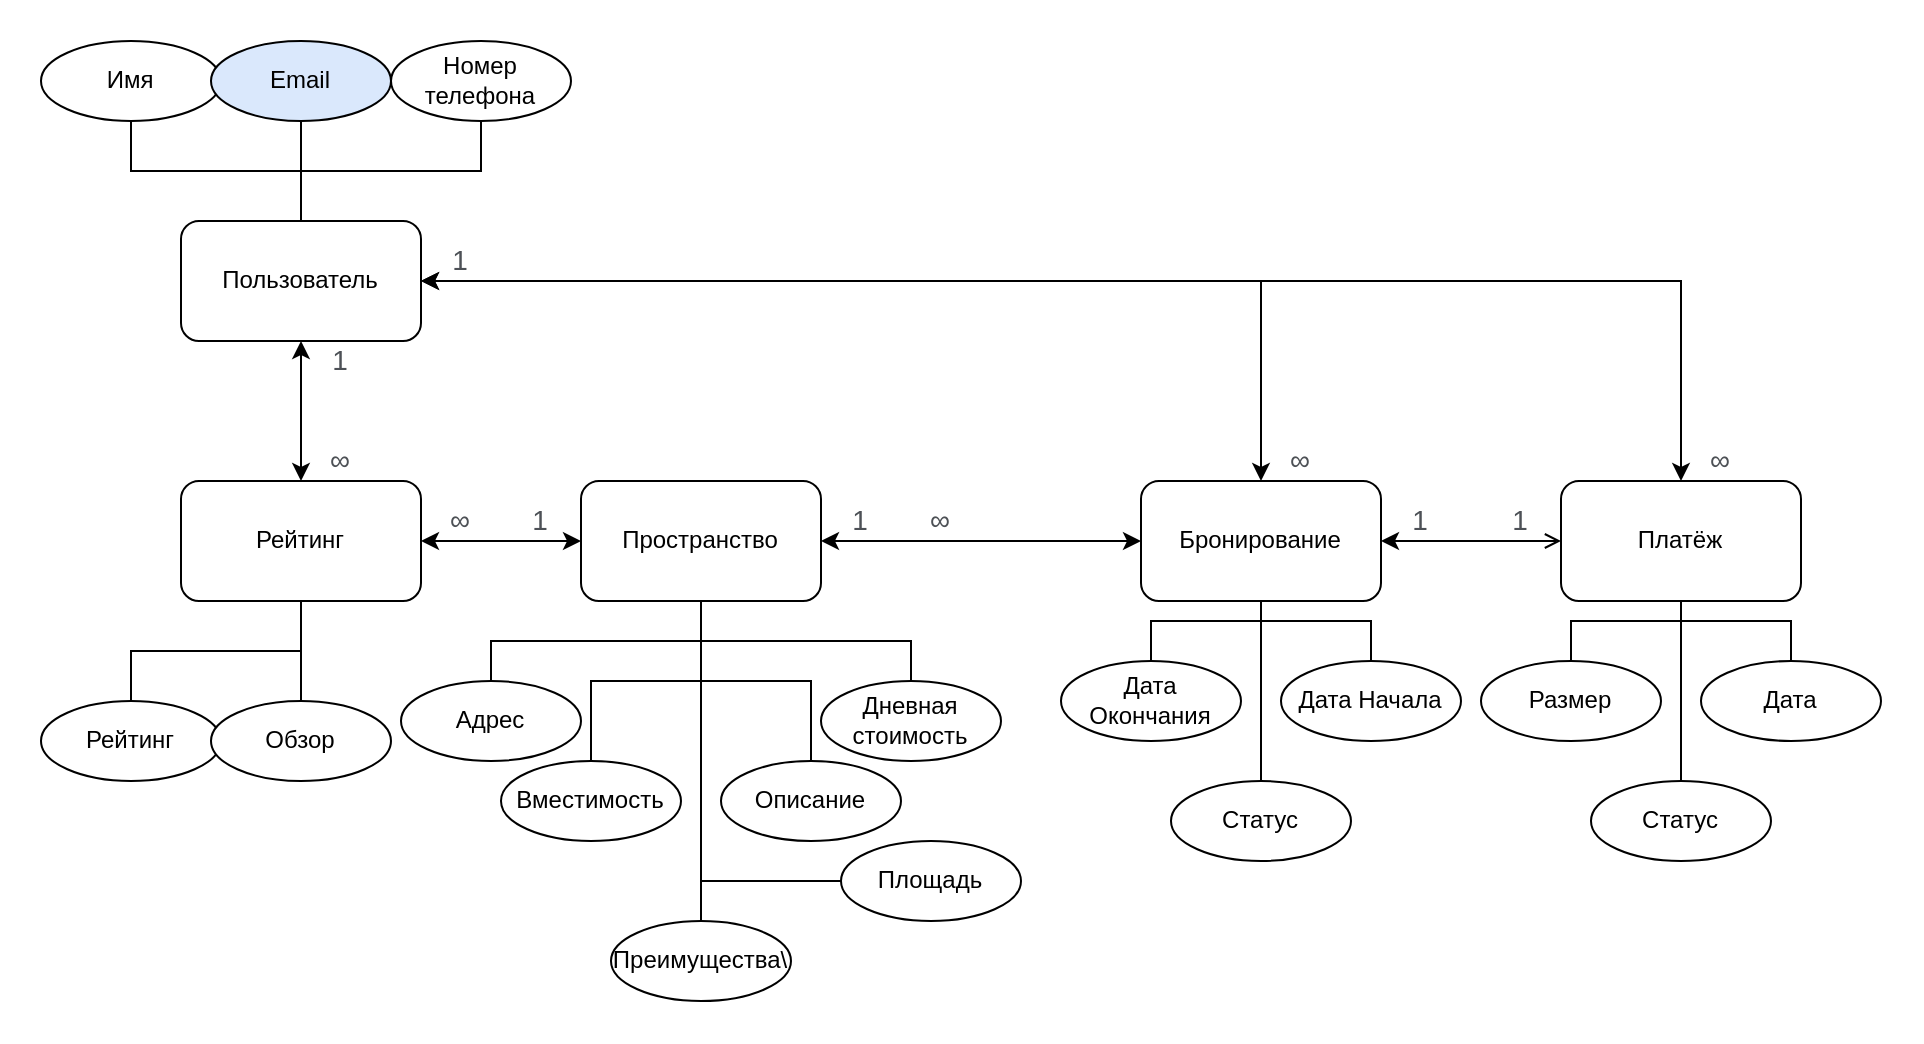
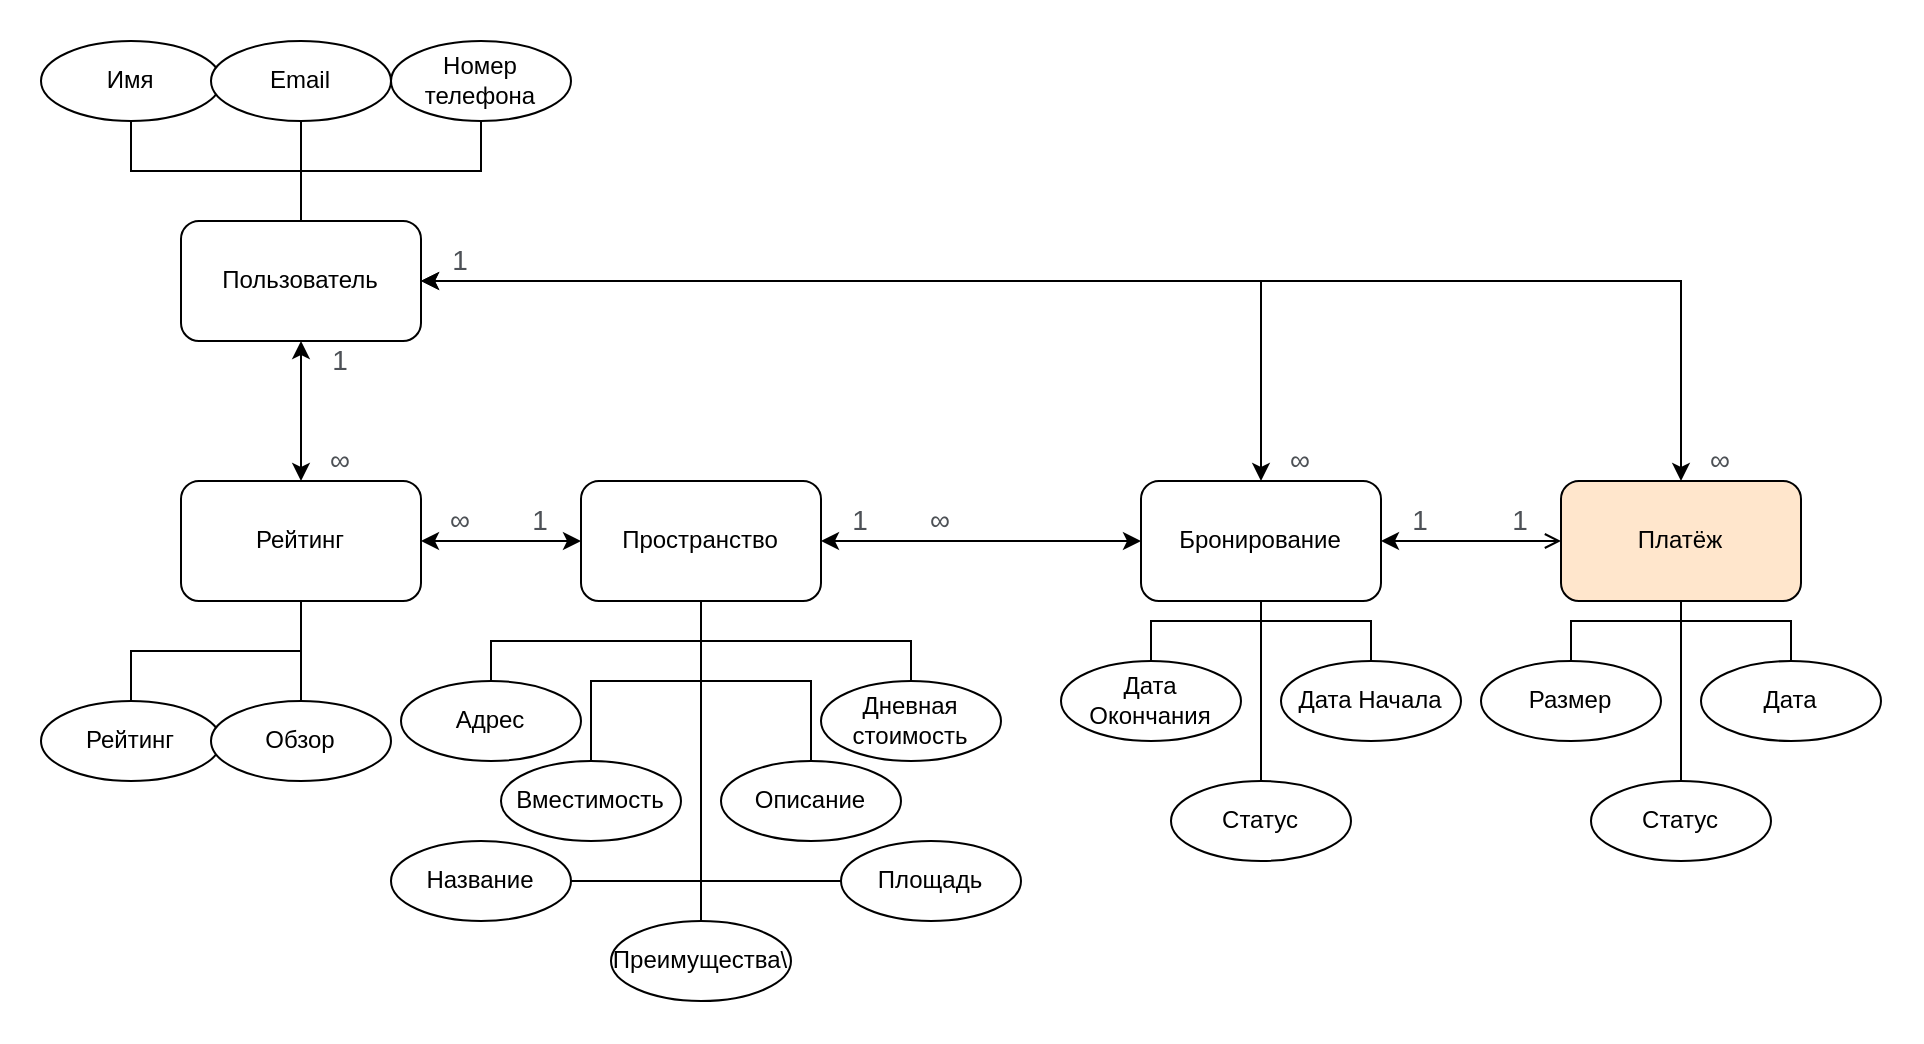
node "Email": fillcolor #dae8fc -> #ffffff
node "Платёж": fillcolor #ffffff -> #ffe6cc
node "Название": added
edge "Пространство" -- "Название": added
